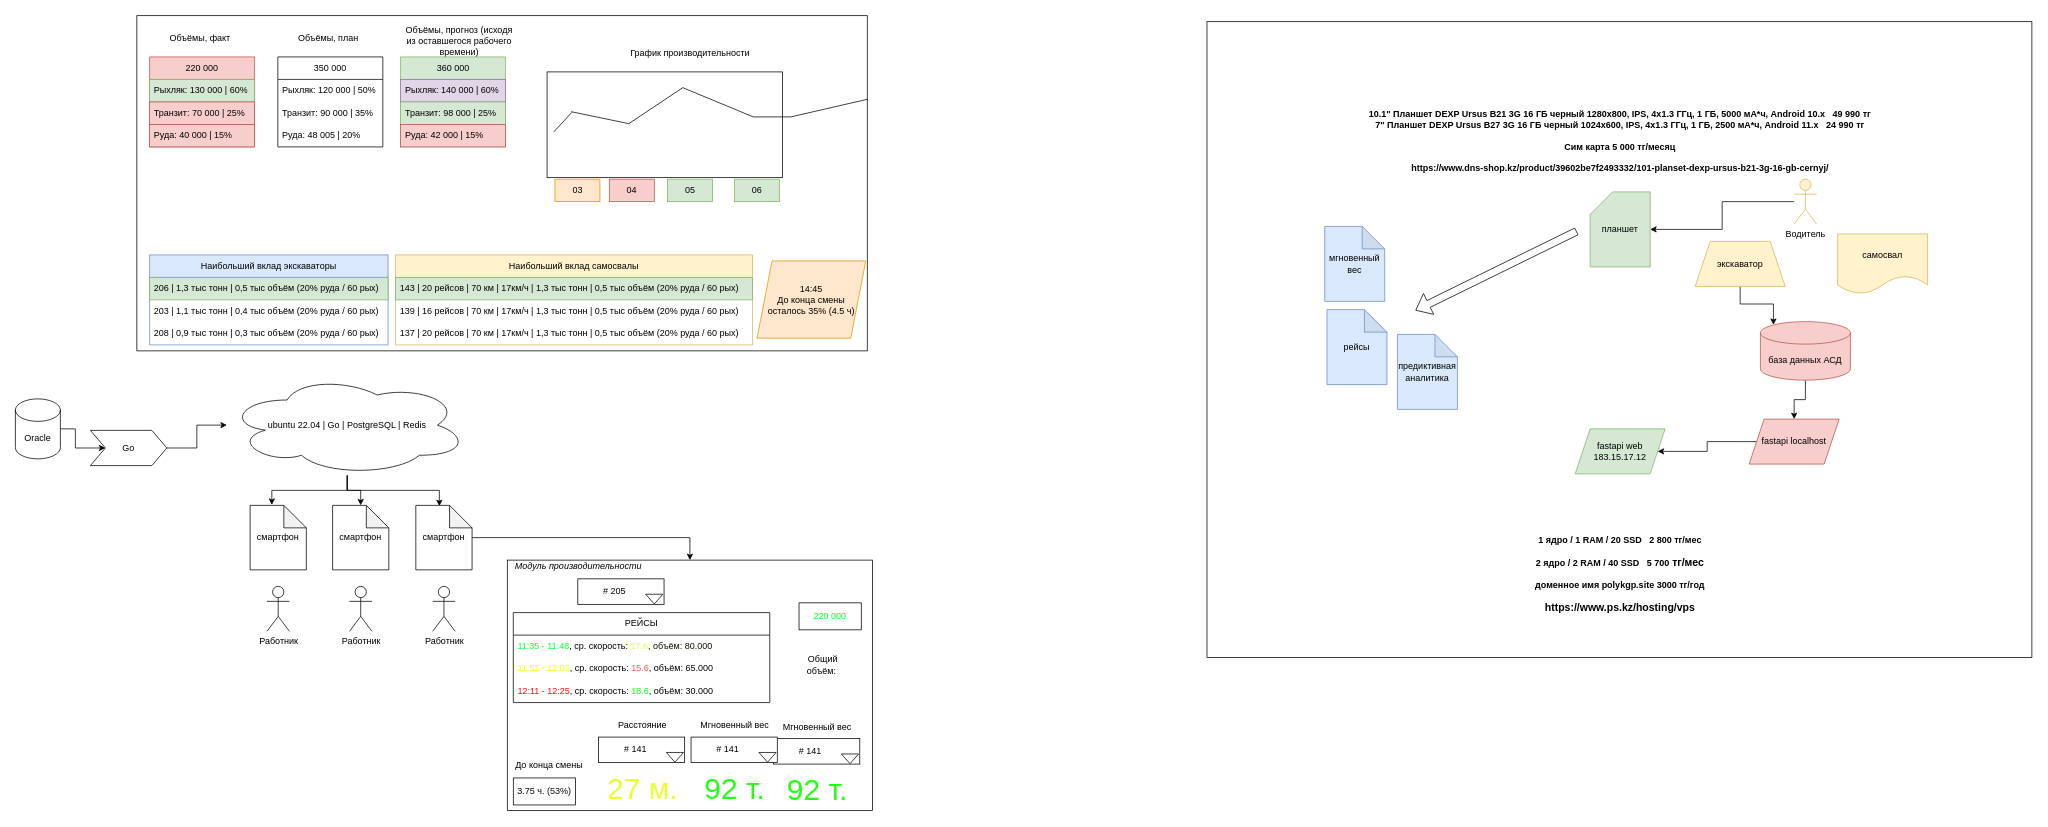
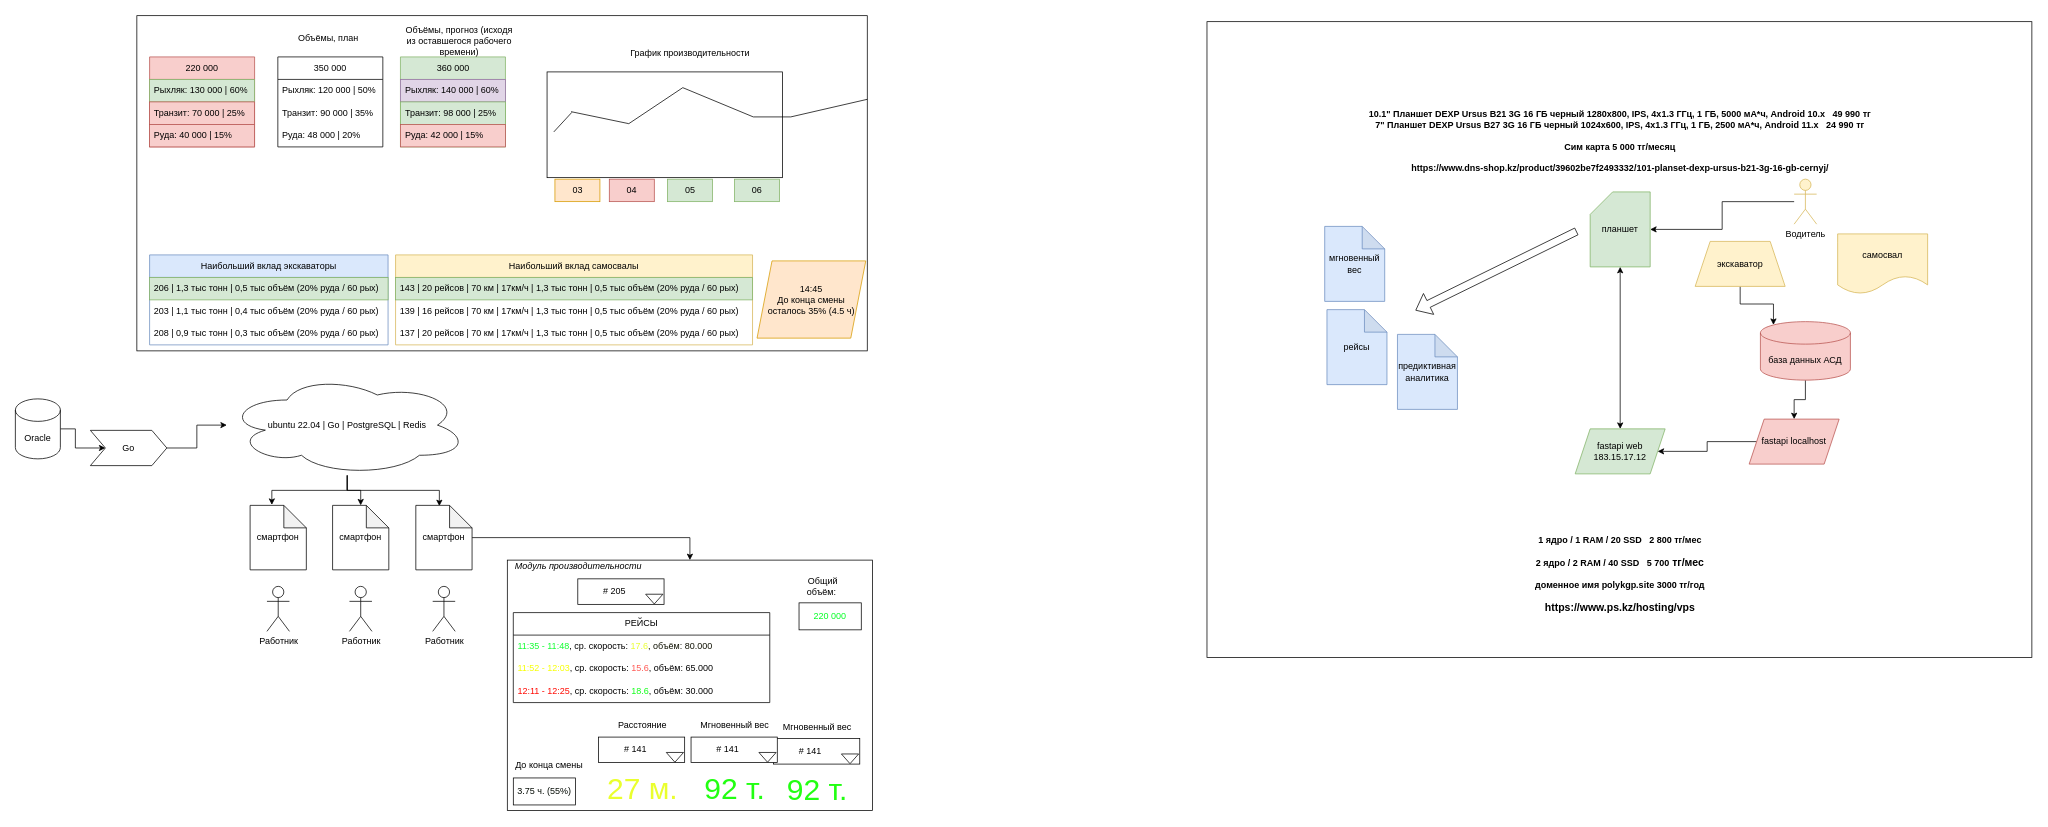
node "Объёмы, факт": removed
node "Руда: 48 005 | 20%": label "Руда: 48 005 | 20%" -> "Руда: 48 000 | 20%"
edge "планшет" -- "fastapi web 183.15.17.12": added
node "Общий объём:": moved (823, 665) -> (823, 586)
node "3.75 ч. (53%)": label "3.75 ч. (53%)" -> "3.75 ч. (55%)"
